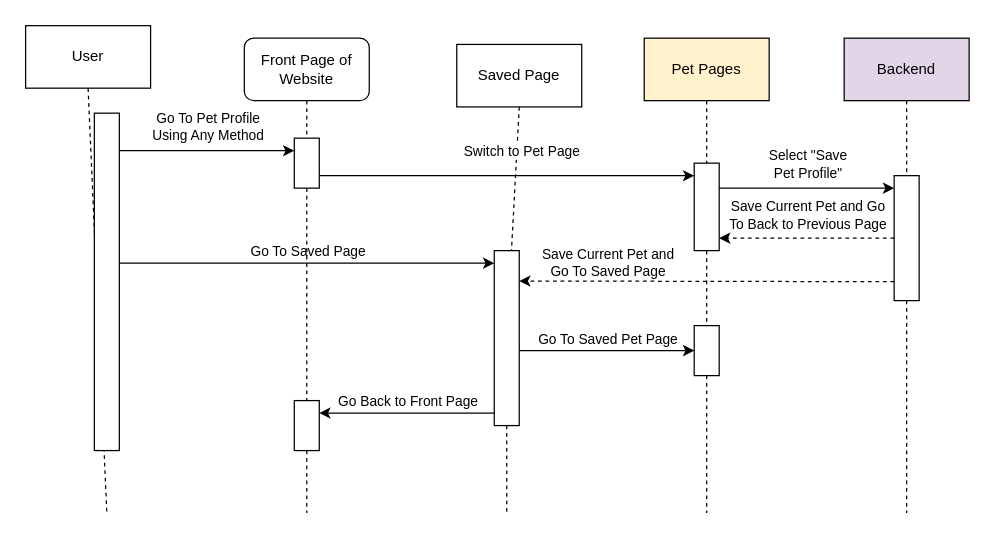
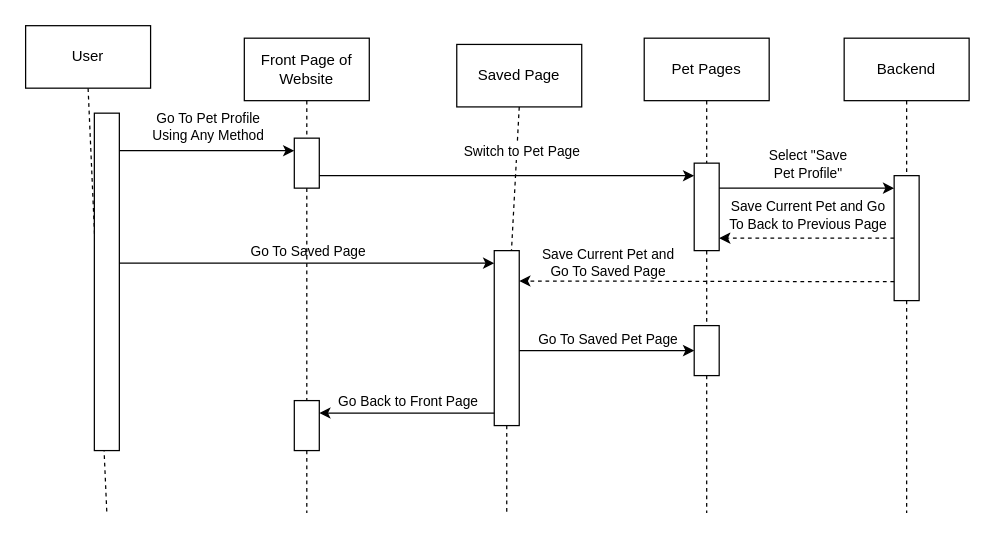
node "Front Page of Website": shape rounded rectangle -> rectangle
node "Pet Pages": fillcolor #fff2cc -> #ffffff
node "Backend": fillcolor #e1d5e7 -> #ffffff
